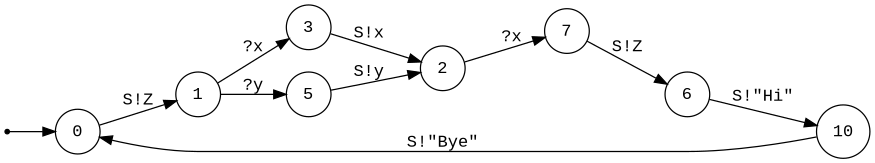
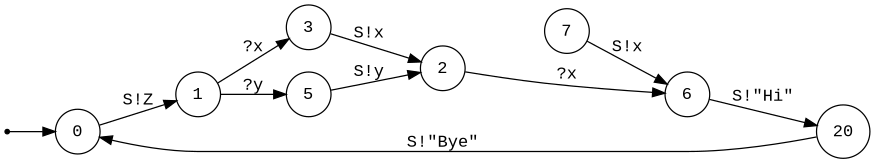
edge "7" -> "6": label "S!Z" -> "S!x"
edge "2" -> "7": now "2" -> "6"
node "10": label "10" -> "20"
